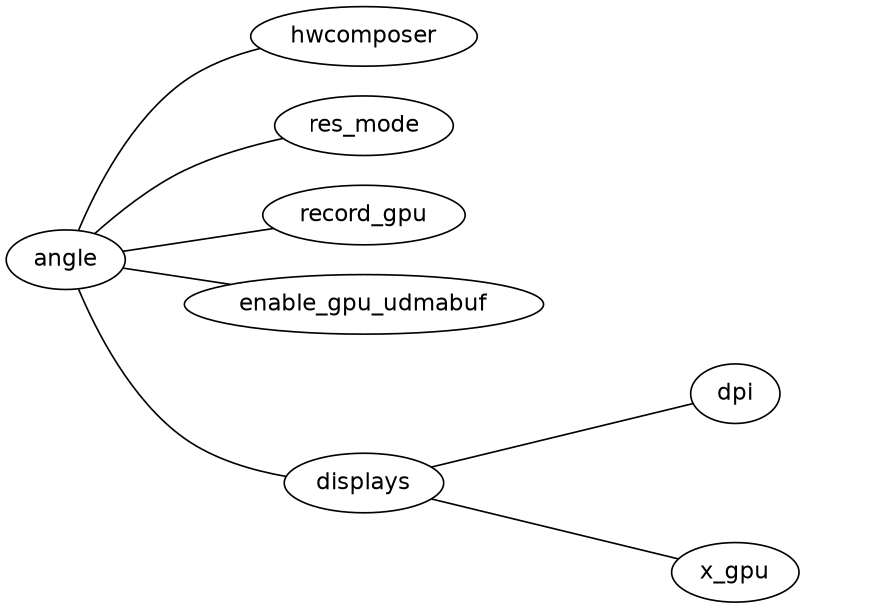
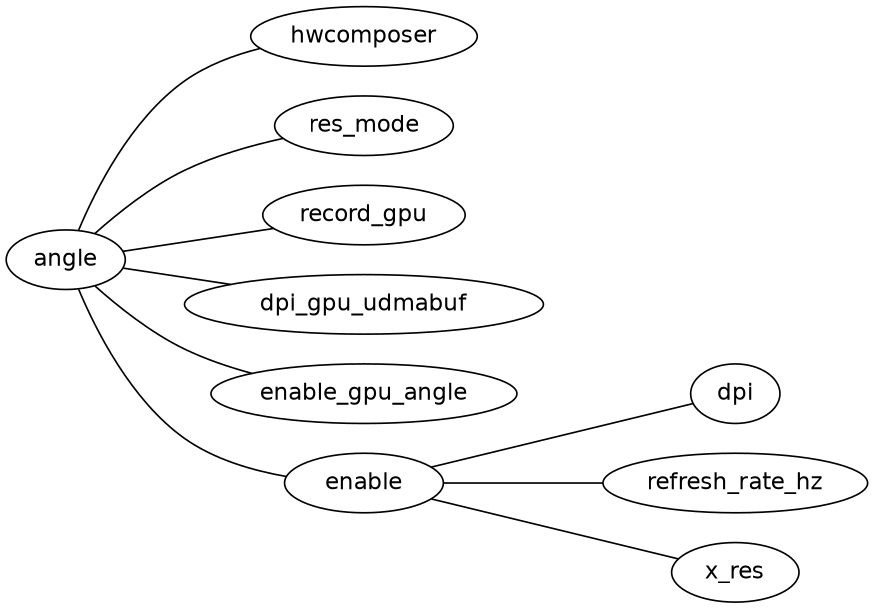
node "enable_gpu_udmabuf": label "enable_gpu_udmabuf" -> "dpi_gpu_udmabuf"
node "enable_gpu_angle": added
node "displays": label "displays" -> "enable"
node "refresh_rate_hz": added
node "x_gpu": label "x_gpu" -> "x_res"
